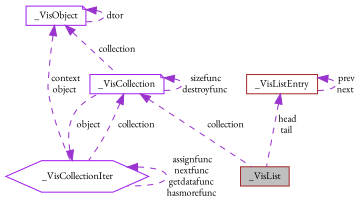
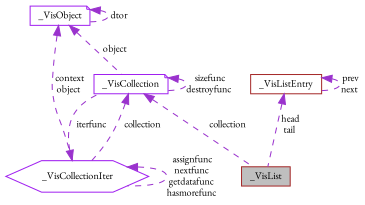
edge "_VisCollection" -> "_VisObject": label " collection" -> " object"
edge "_VisCollection" -> "_VisCollectionIter": label " object" -> " iterfunc"
